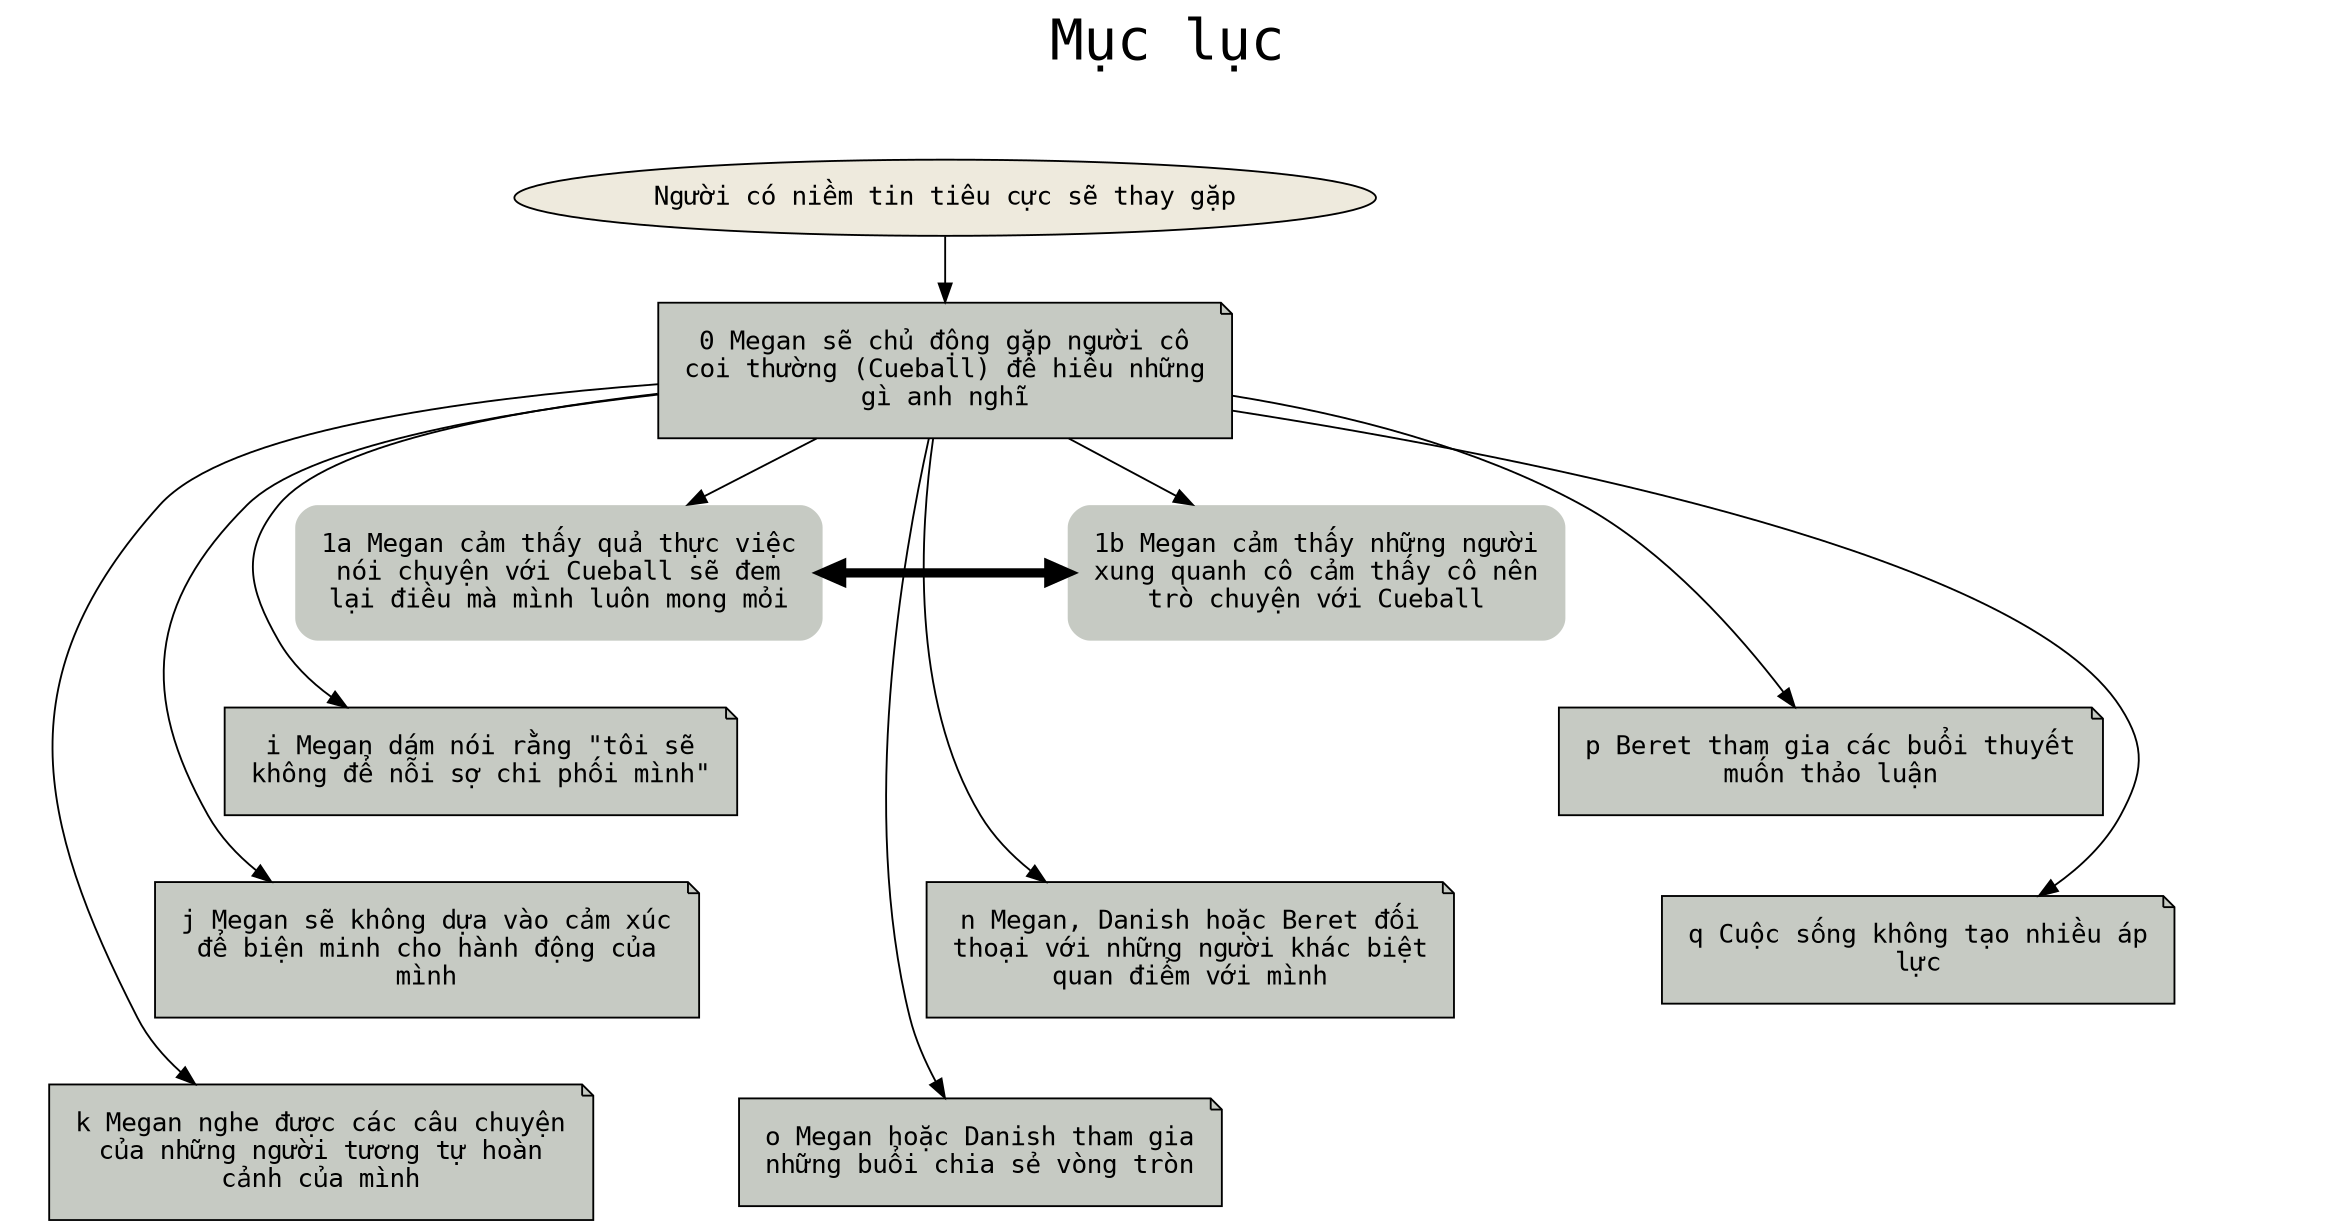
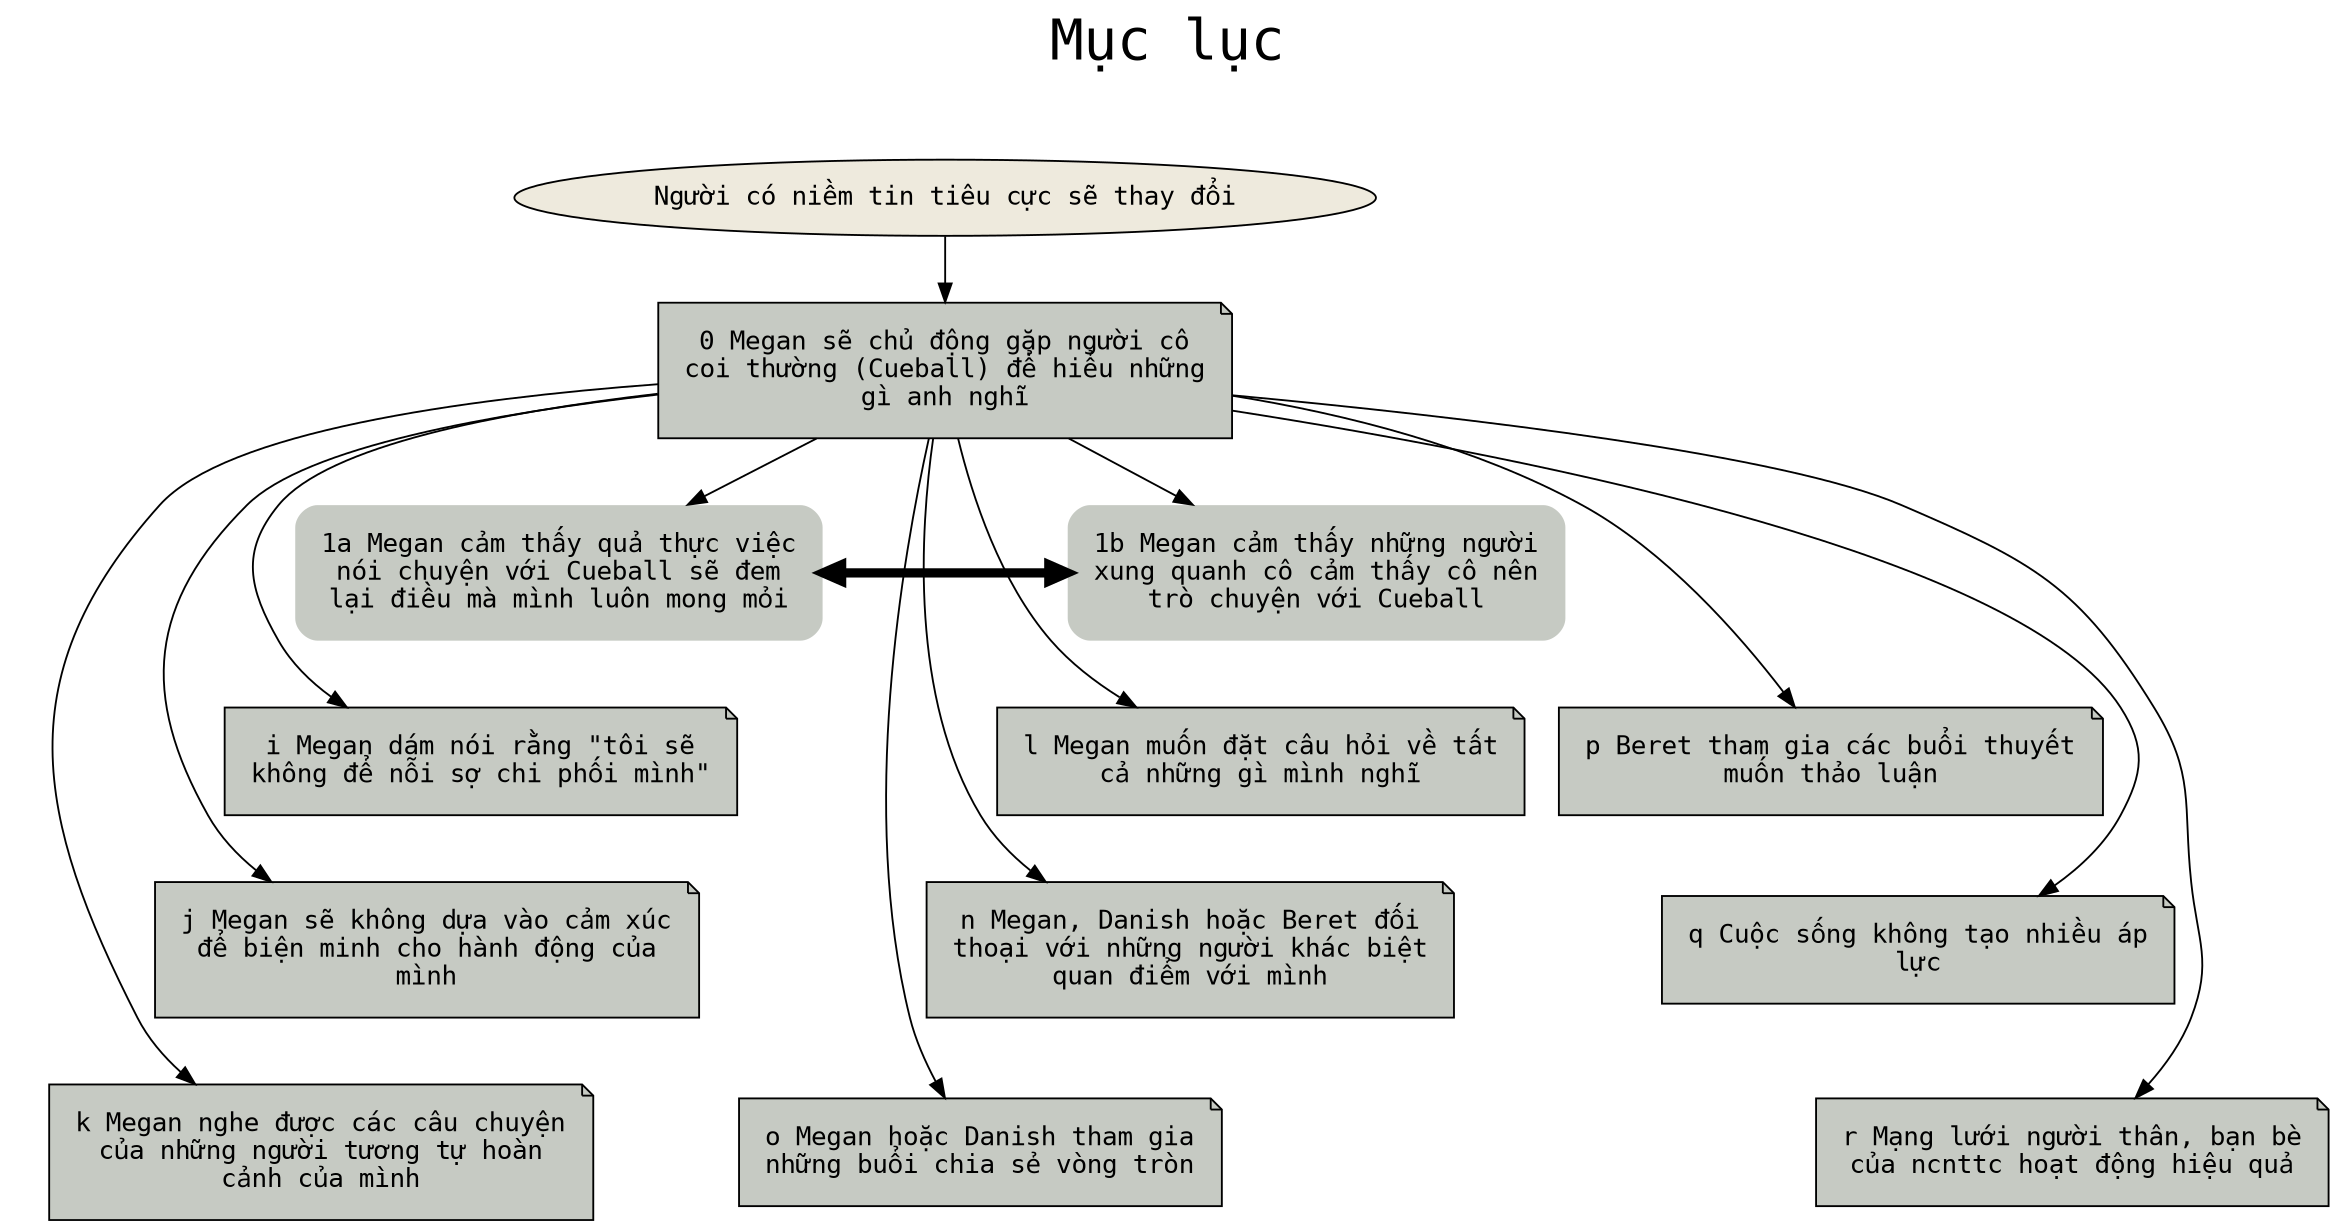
node "Người có niềm tin tiêu cực sẽ thay gặp": label "Người có niềm tin tiêu cực sẽ thay gặp" -> "Người có niềm tin tiêu cực sẽ thay đổi"
node "l Megan muốn đặt câu hỏi về tất cả những gì mình nghĩ": added
node "r Mạng lưới người thân, bạn bè của ncnttc hoạt động hiệu quả": added
